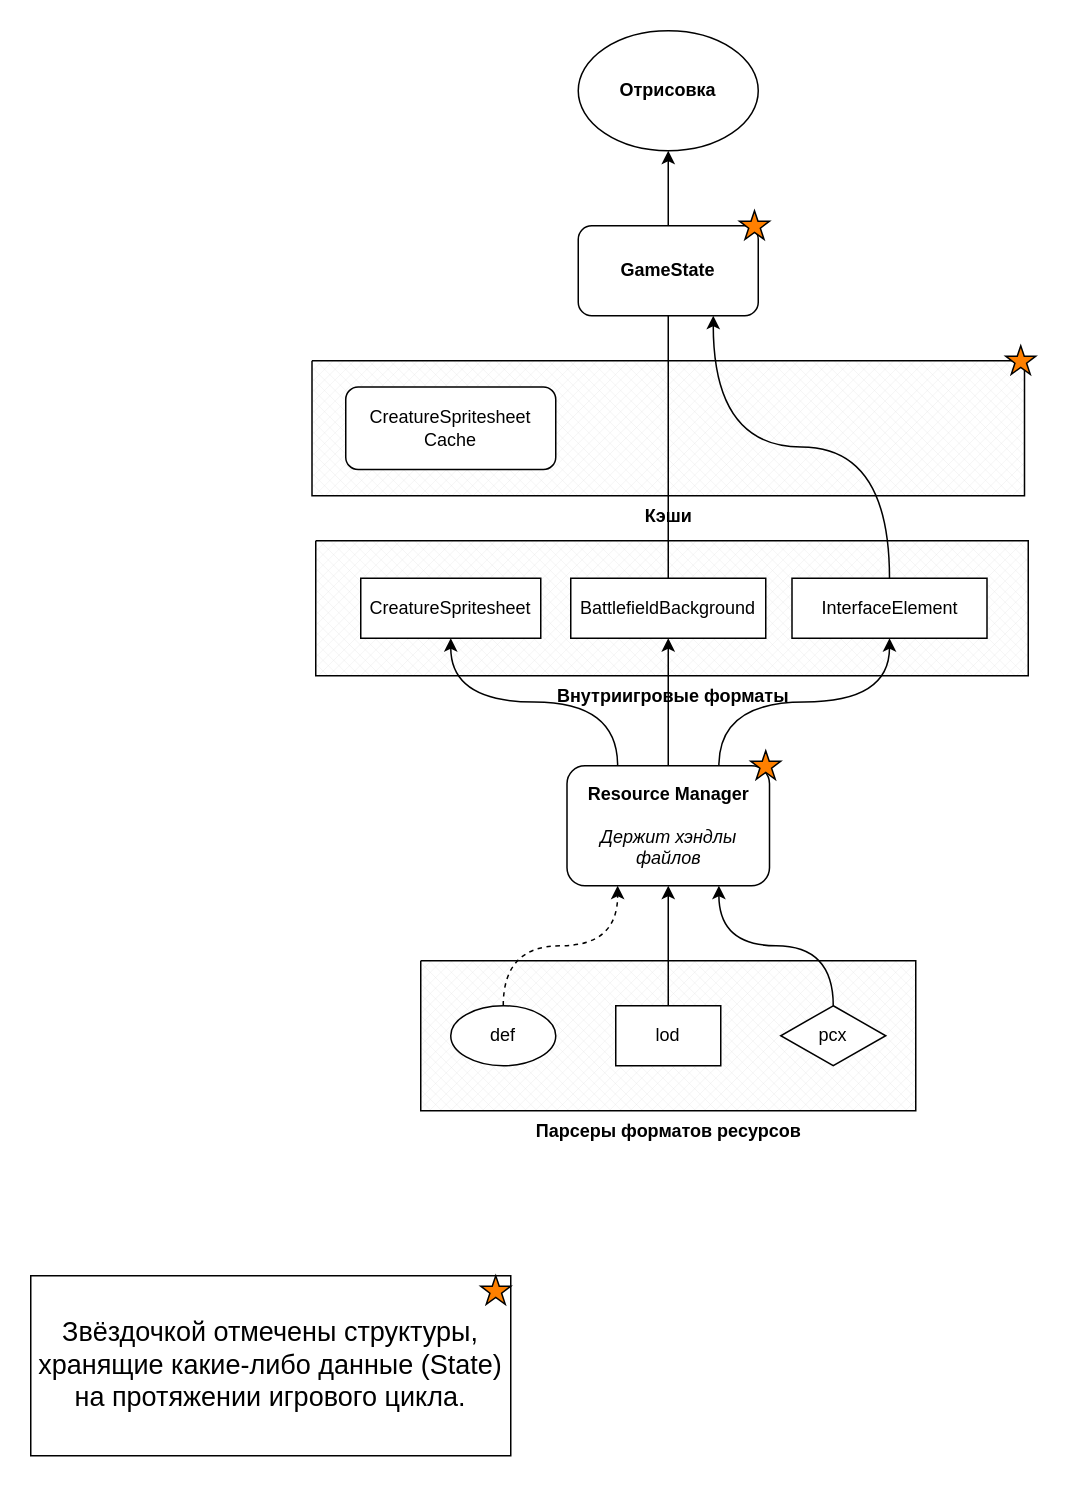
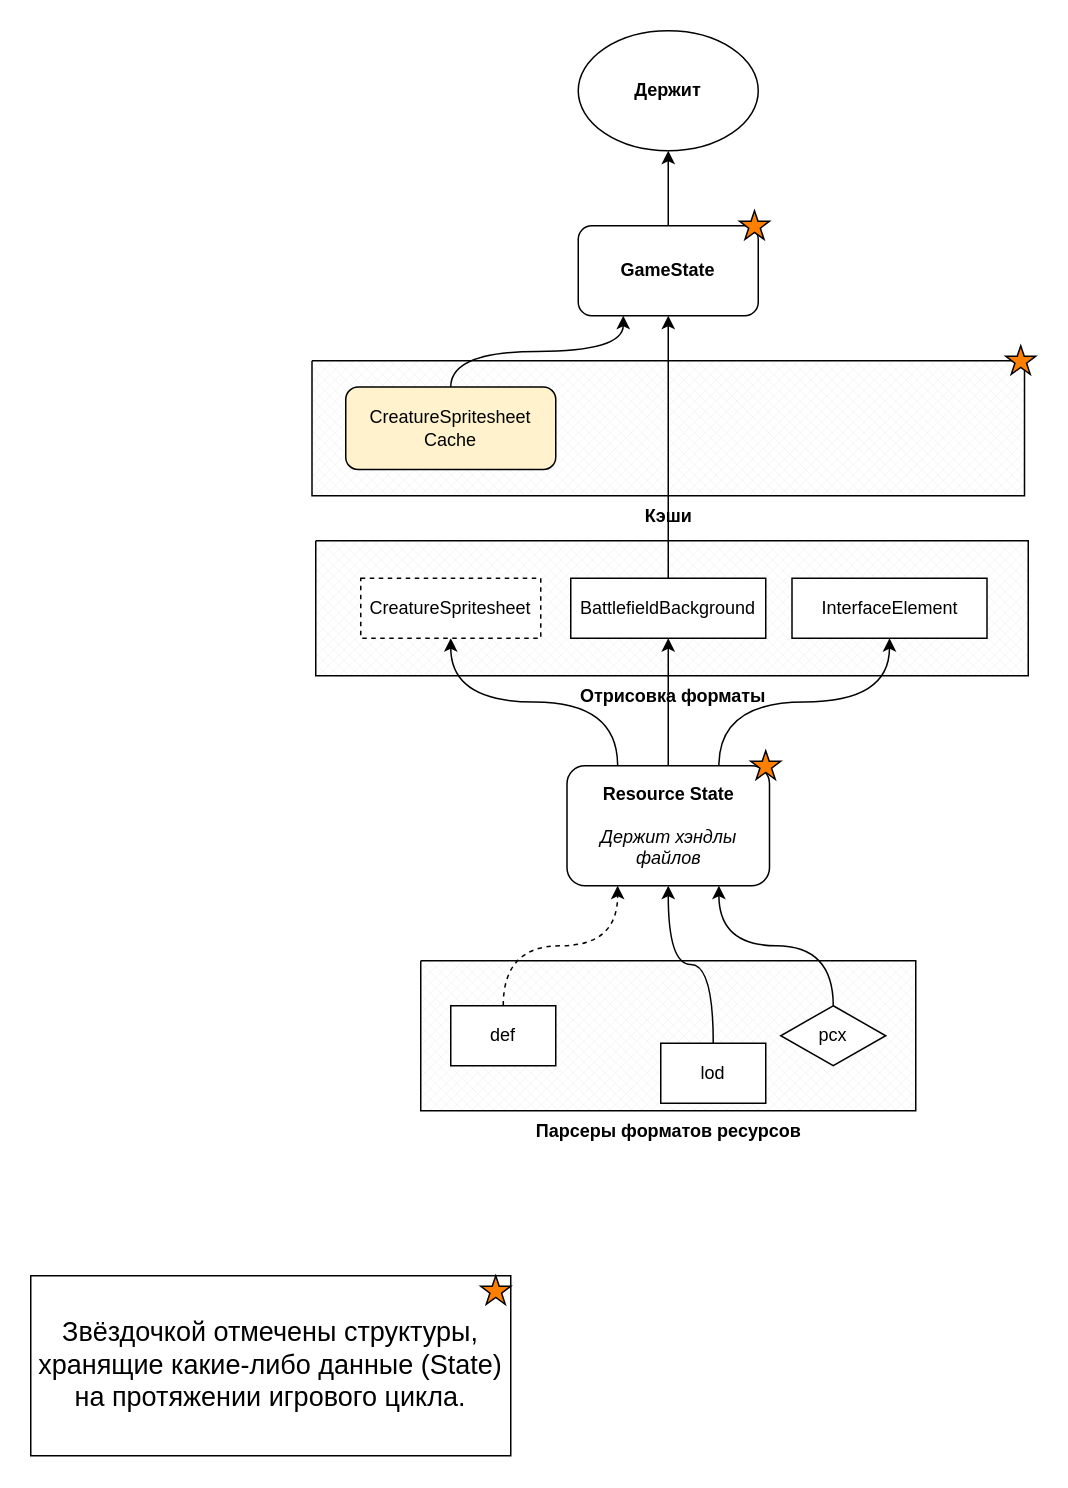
node "Отрисовка": label "Отрисовка" -> "Держит"
edge "GameState" -- "BattlefieldBackground": arrowhead none -> classic
edge "CreatureSpritesheet Cache" -> "GameState": added
node "CreatureSpritesheet Cache": fillcolor #ffffff -> #fff2cc
edge "InterfaceElement" -> "GameState": removed
node "CreatureSpritesheet": style solid -> dashed
node "Внутриигровые форматы": label "Внутриигровые форматы" -> "Отрисовка форматы"
node "Resource Manager Держит хэндлы файлов": label "Resource Manager Держит хэндлы файлов" -> "Resource State Держит хэндлы файлов"
node "def": shape ellipse -> rectangle
node "lod": moved (668, 1036) -> (713, 1073)
